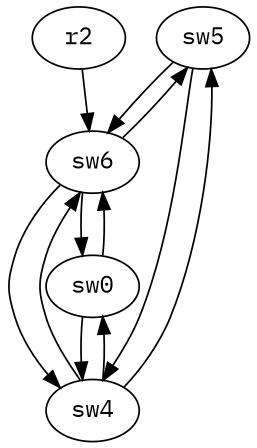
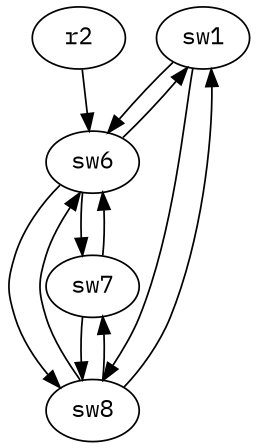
node "sw5": label "sw5" -> "sw1"
node "sw0": label "sw0" -> "sw7"
node "sw4": label "sw4" -> "sw8"
